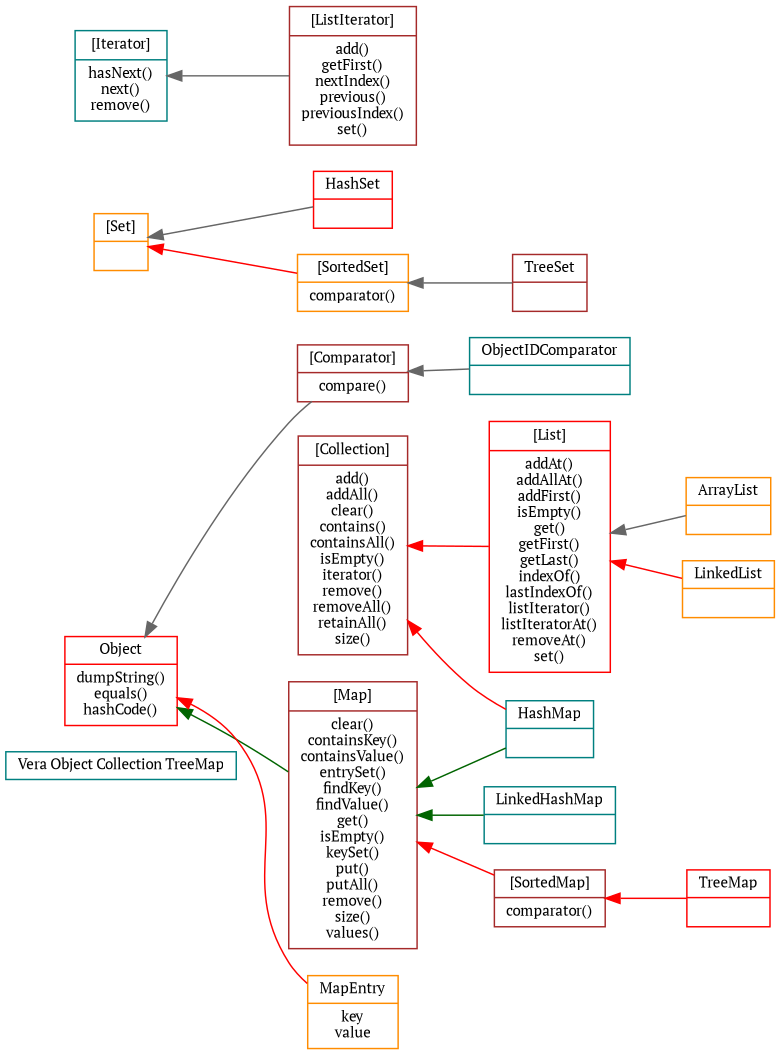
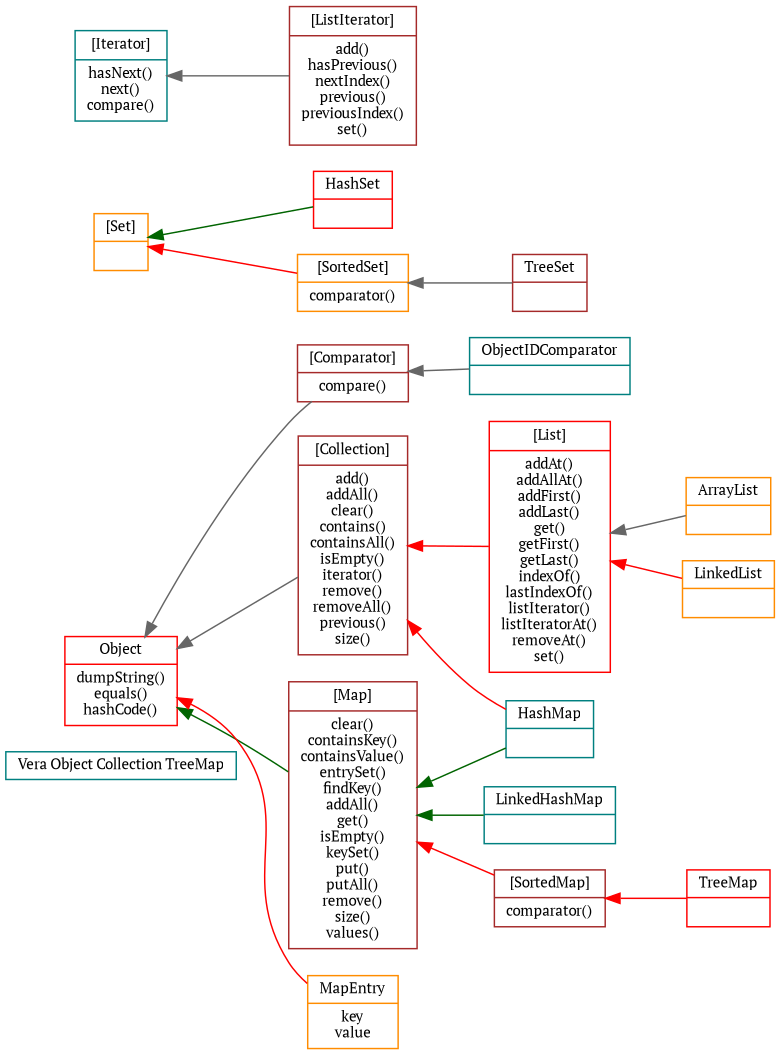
node "[ListIterator]": text "getFirst()" -> "hasPrevious()"
node "[Iterator]": text "remove()" -> "compare()"
edge "HashSet" -> "[Set]": color gray40 -> darkgreen
node "[List]": text "isEmpty()" -> "addLast()"
edge "[Collection]" -> "Object": added
node "[Collection]": text "retainAll()" -> "previous()"
node "[Map]": text "findValue()" -> "addAll()"
